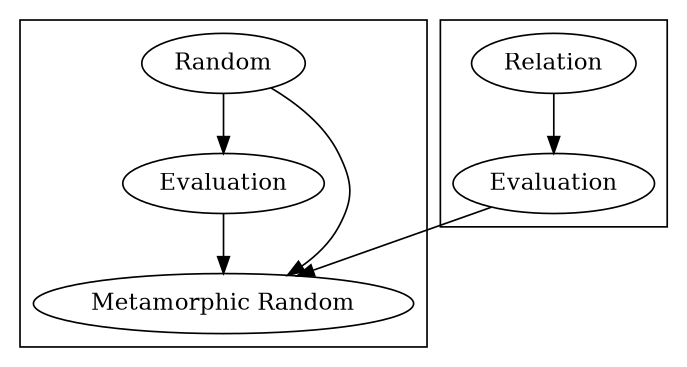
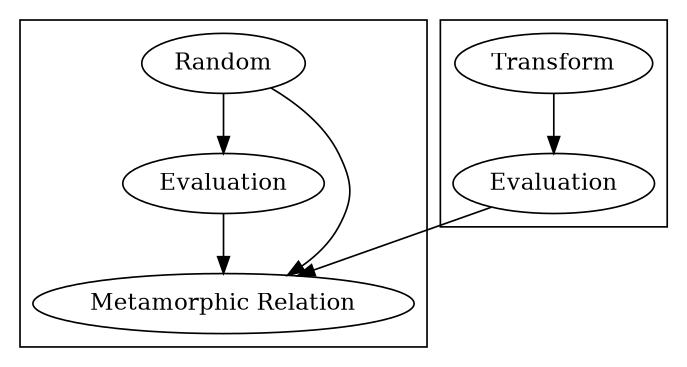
node "Relation": label "Relation" -> "Transform"
node "Metamorphic Random": label "Metamorphic Random" -> "Metamorphic Relation"
